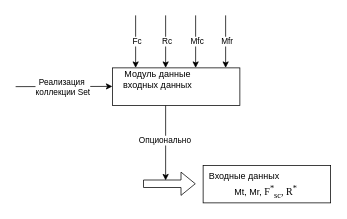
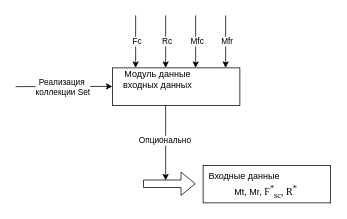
node "Входные данных": label "Входные данных" -> "Входные данные"
